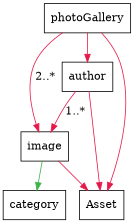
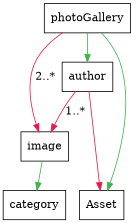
edge "photoGallery" -> "author": color #e6194b -> #3cb44b
edge "photoGallery" -> "Asset": color #e6194b -> #3cb44b
edge "image" -> "Asset": removed
